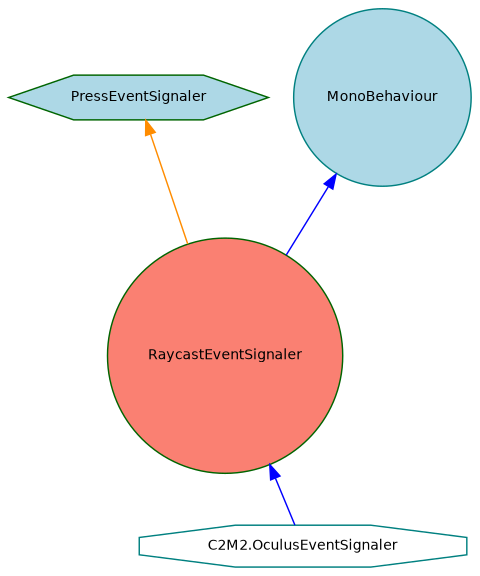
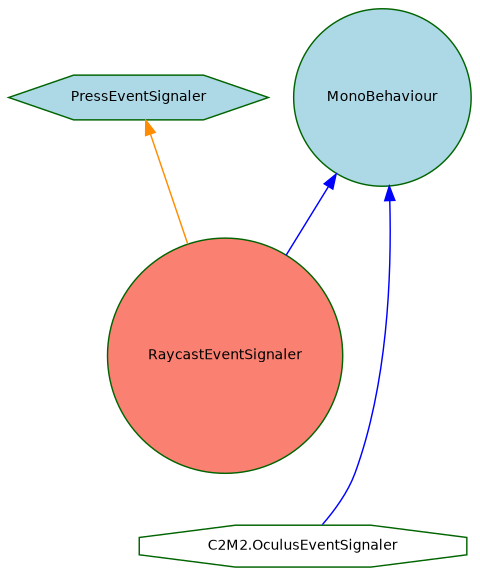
node "MonoBehaviour": color teal -> darkgreen
edge "C2M2.OculusEventSignaler" -> "RaycastEventSignaler": now "C2M2.OculusEventSignaler" -> "MonoBehaviour"
node "C2M2.OculusEventSignaler": color teal -> darkgreen
